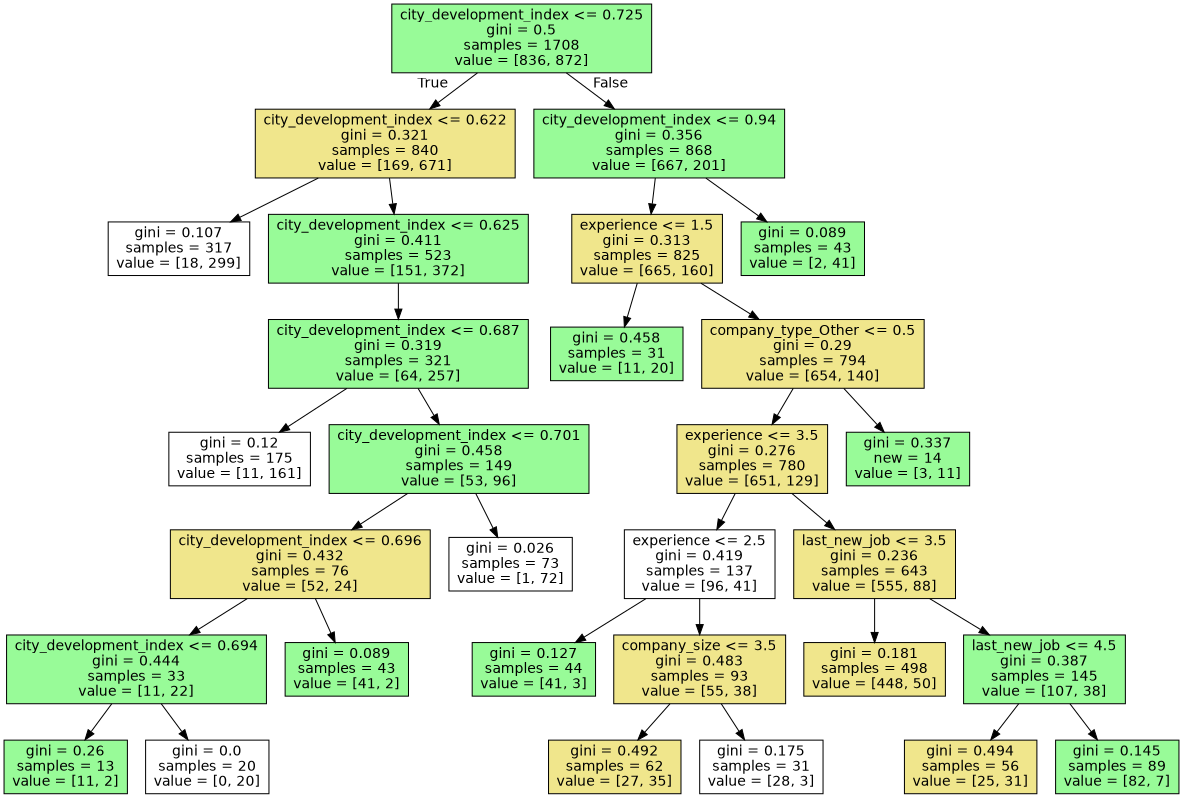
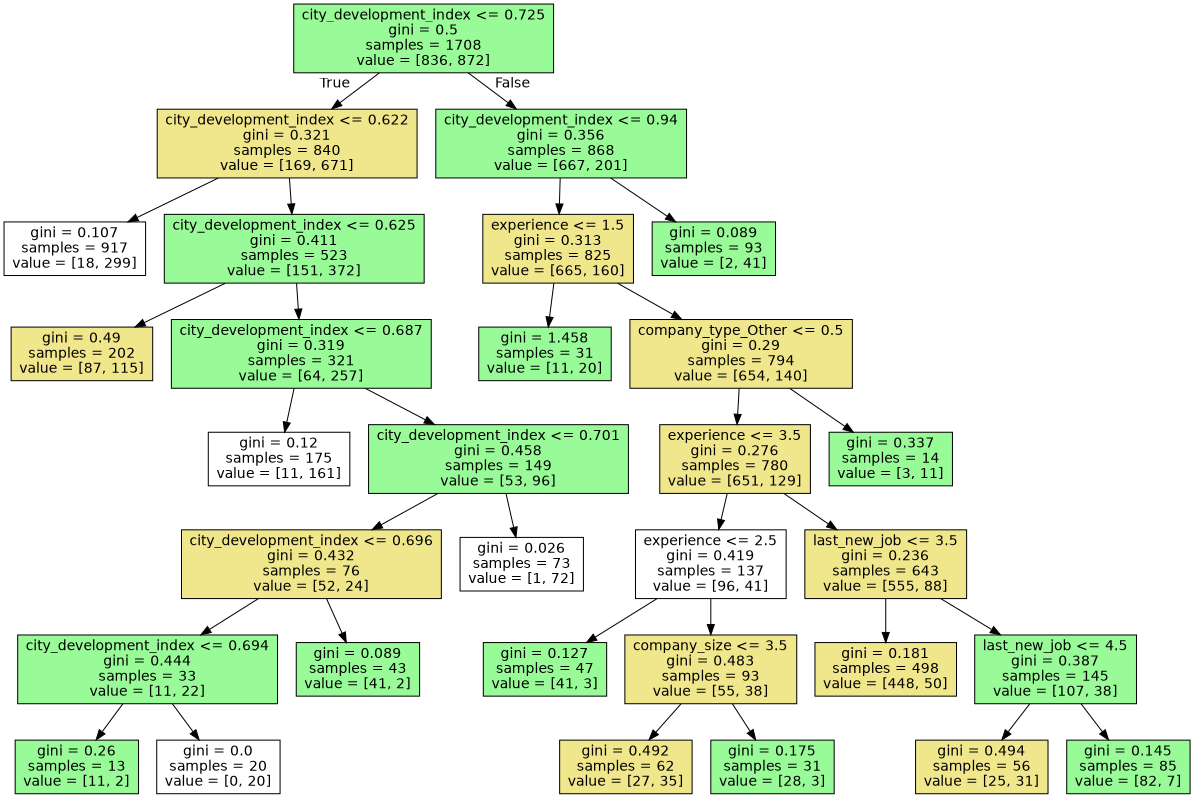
node "gini = 0.107 samples = 317 value = [18, 299]": label "gini = 0.107 samples = 317 value = [18, 299]" -> "gini = 0.107 samples = 917 value = [18, 299]"
node "gini = 0.089 samples = 43 value = [2, 41]": label "gini = 0.089 samples = 43 value = [2, 41]" -> "gini = 0.089 samples = 93 value = [2, 41]"
node "gini = 0.49 samples = 202 value = [87, 115]": added
node "gini = 0.458 samples = 31 value = [11, 20]": label "gini = 0.458 samples = 31 value = [11, 20]" -> "gini = 1.458 samples = 31 value = [11, 20]"
node "gini = 0.337 new = 14 value = [3, 11]": label "gini = 0.337 new = 14 value = [3, 11]" -> "gini = 0.337 samples = 14 value = [3, 11]"
node "gini = 0.127 samples = 44 value = [41, 3]": label "gini = 0.127 samples = 44 value = [41, 3]" -> "gini = 0.127 samples = 47 value = [41, 3]"
node "gini = 0.175 samples = 31 value = [28, 3]": fillcolor white -> palegreen
node "gini = 0.145 samples = 89 value = [82, 7]": label "gini = 0.145 samples = 89 value = [82, 7]" -> "gini = 0.145 samples = 85 value = [82, 7]"
